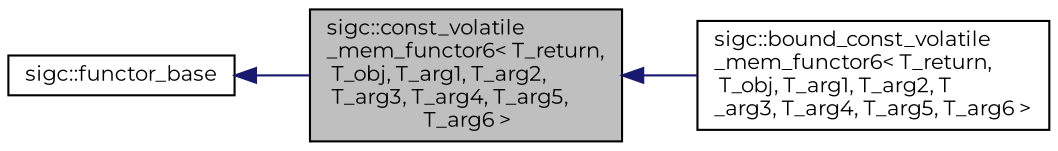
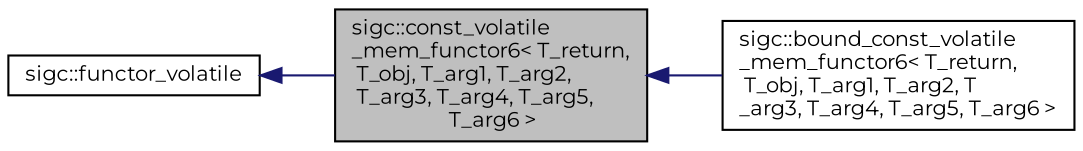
node "sigc::functor_base": label "sigc::functor_base" -> "sigc::functor_volatile"
